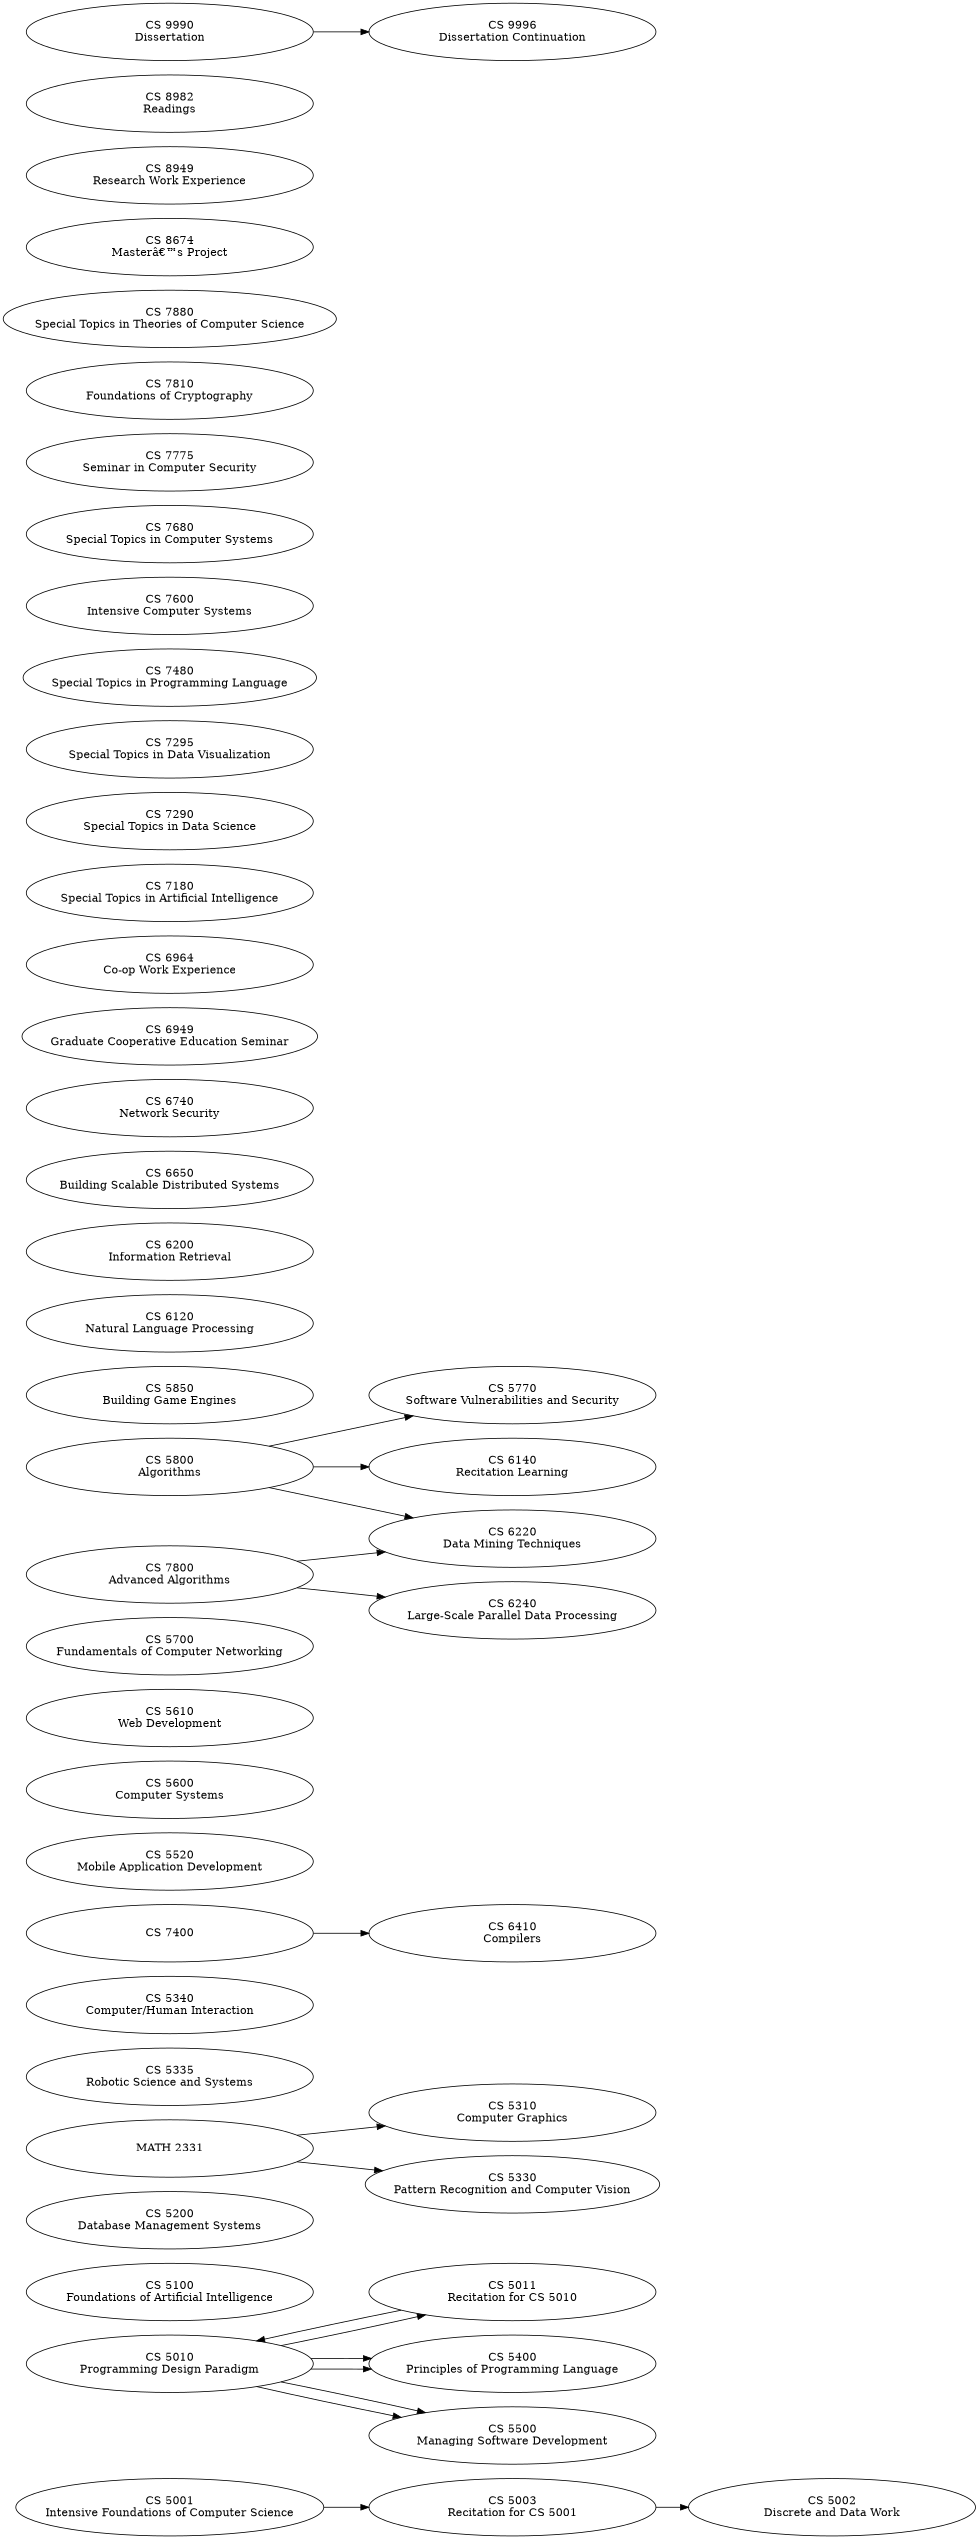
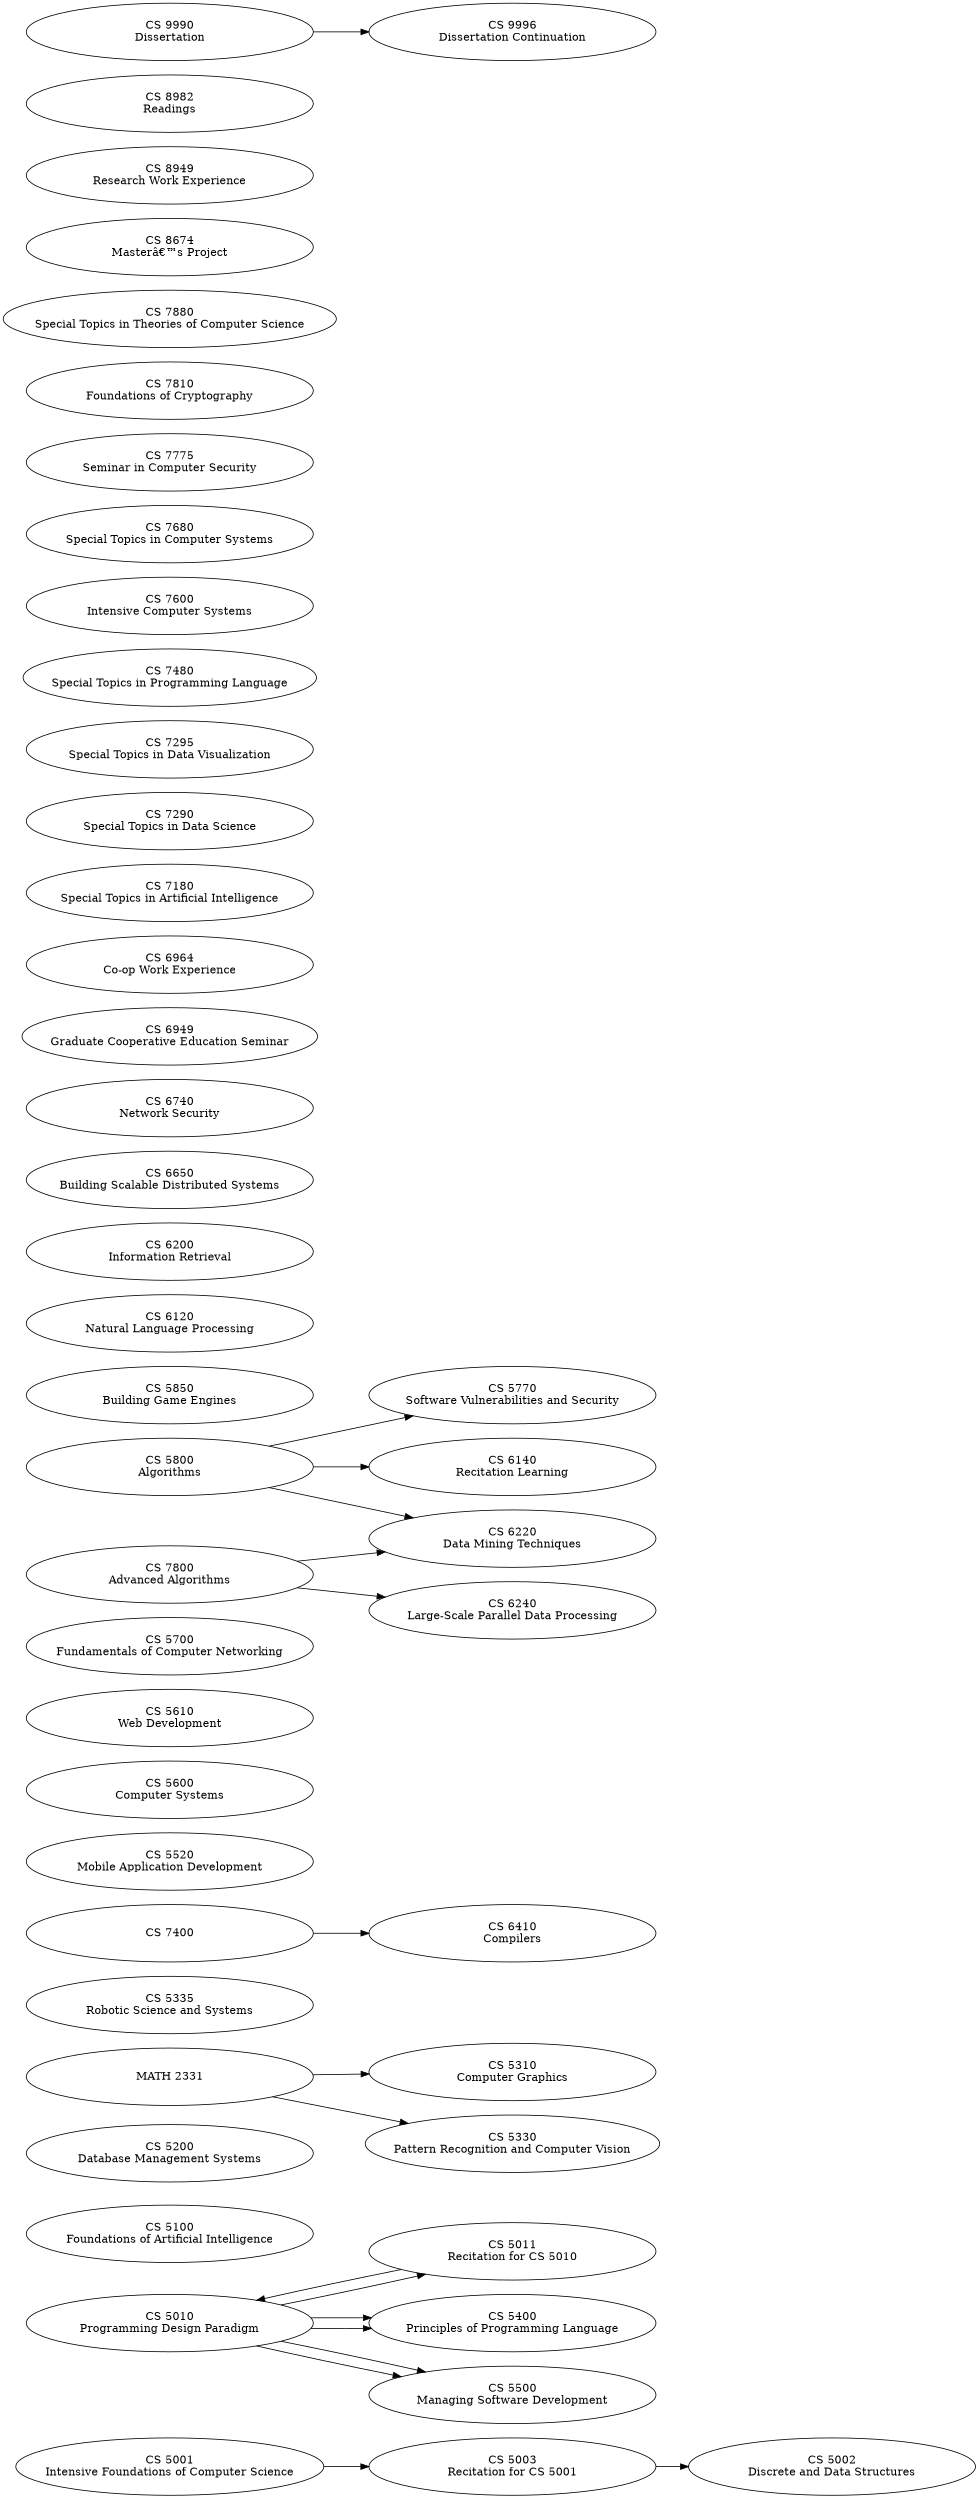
node "CS 5340 Computer/Human Interaction": removed
node "CS 5002 Discrete and Data Work": label "CS 5002 Discrete and Data Work" -> "CS 5002 Discrete and Data Structures"
